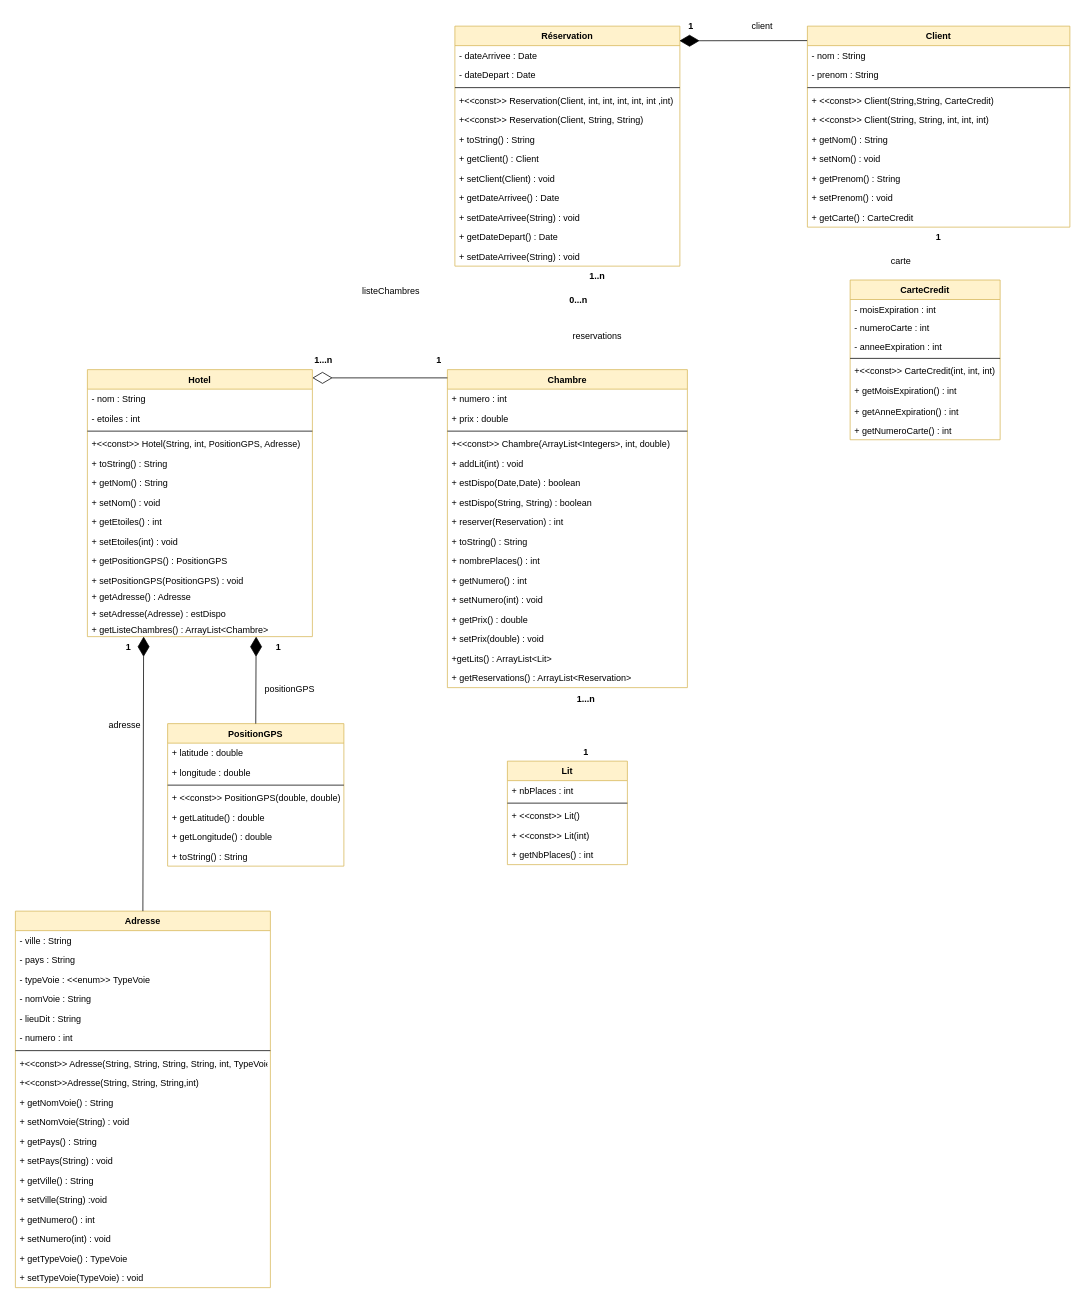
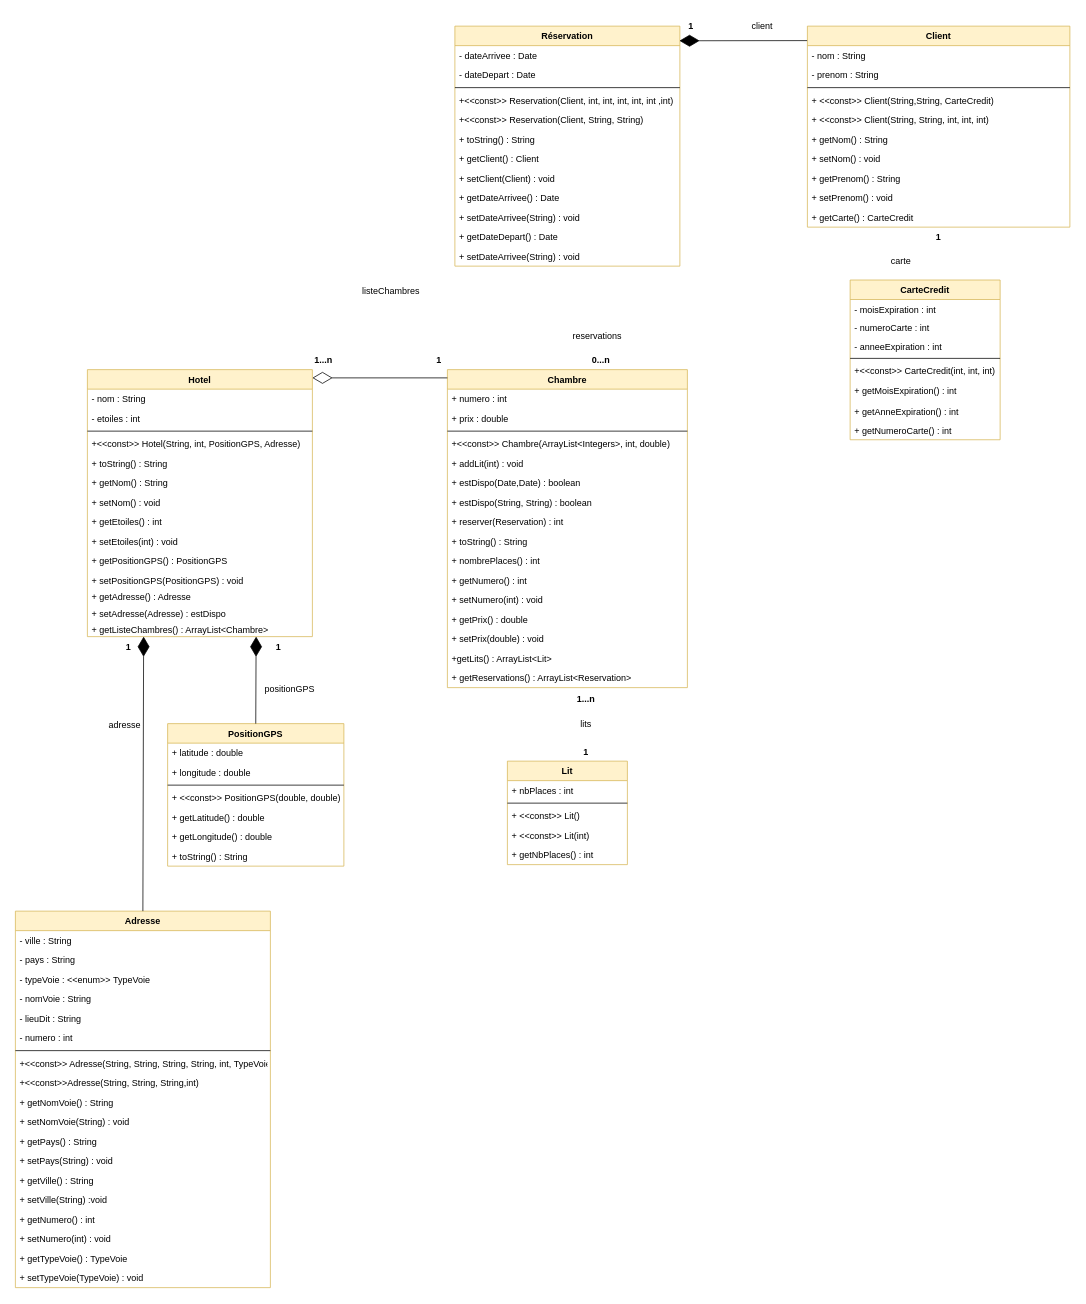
node "1..n": removed
node "0...n": moved (579, 300) -> (601, 360)
node "lits": added
